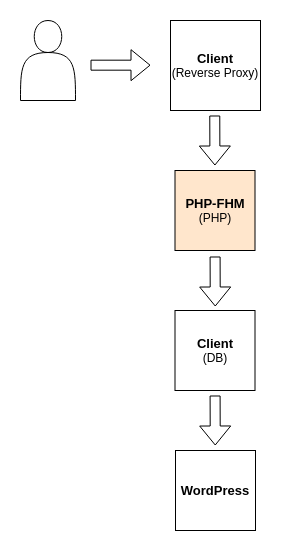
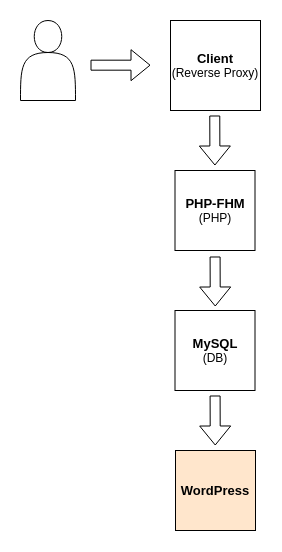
node "PHP-FHM (PHP)": fillcolor #ffe6cc -> #ffffff
node "Client (DB)": label "Client (DB)" -> "MySQL (DB)"
node "WordPress": fillcolor #ffffff -> #ffe6cc
